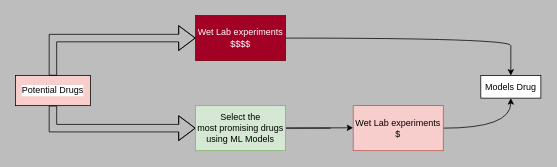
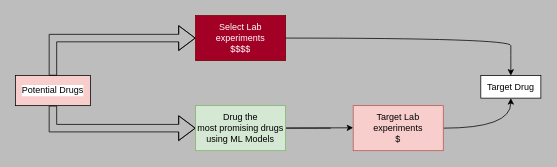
node "Wet Lab experiments $$$$": label "Wet Lab experiments $$$$" -> "Select Lab experiments $$$$"
node "Models Drug": label "Models Drug" -> "Target Drug"
node "Select the most promising drugs using ML Models": label "Select the most promising drugs using ML Models" -> "Drug the most promising drugs using ML Models"
node "Wet Lab experiments $": label "Wet Lab experiments $" -> "Target Lab experiments $"
